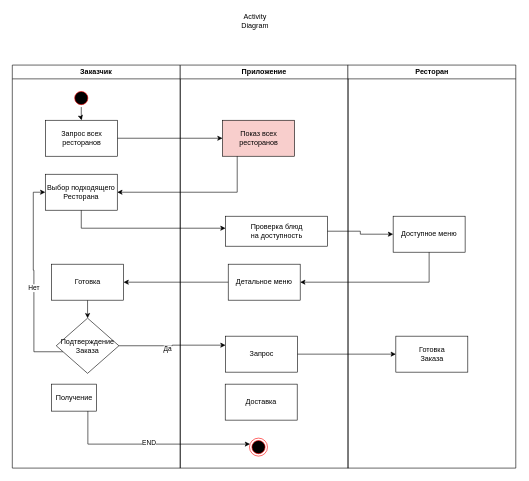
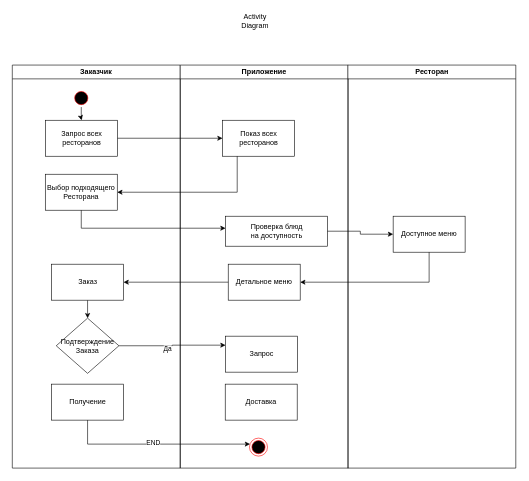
node "Показ всех ресторанов": fillcolor #f8cecc -> #ffffff
edge "Подтверждение Заказа" -> "Выбор подходящего Ресторана": removed, label "Нет"
node "Готовка": label "Готовка" -> "Заказ"
edge "Запрос" -> "Готовка Заказа": removed
node "Готовка Заказа": removed
node "Получение": size 45x27 -> 72x36
